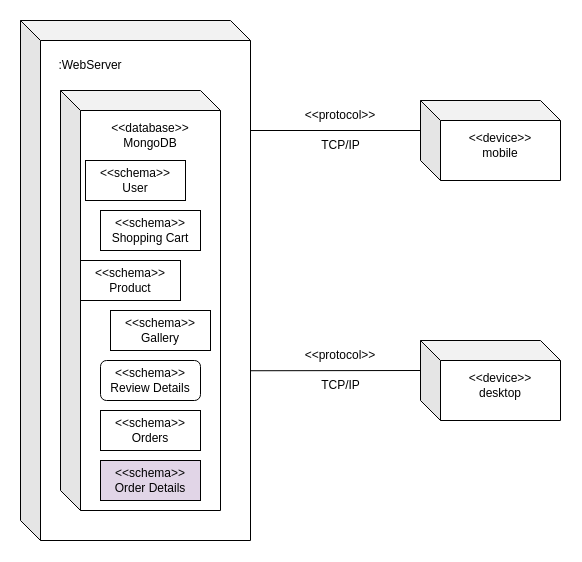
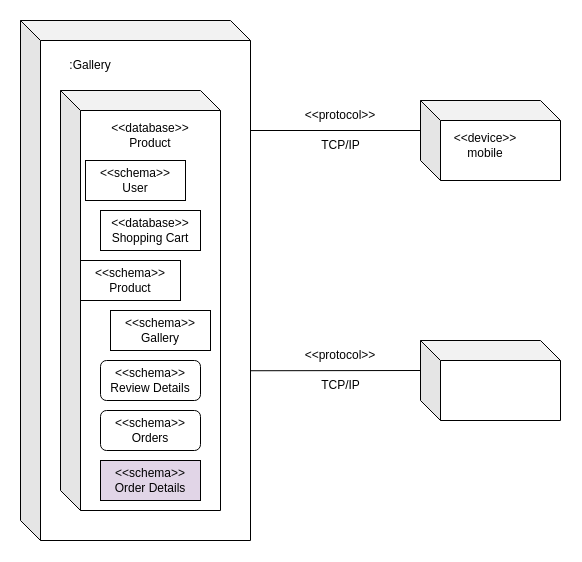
node ":WebServer": label ":WebServer" -> ":Gallery"
node "<<database>> MongoDB": label "<<database>> MongoDB" -> "<<database>> Product"
node "<<device>> mobile": moved (501, 146) -> (486, 146)
node "<<schema>> Shopping Cart": label "<<schema>> Shopping Cart" -> "<<database>> Shopping Cart"
node "<<device>> desktop": removed
node "<<schema>> Orders": shape rectangle -> rounded rectangle
